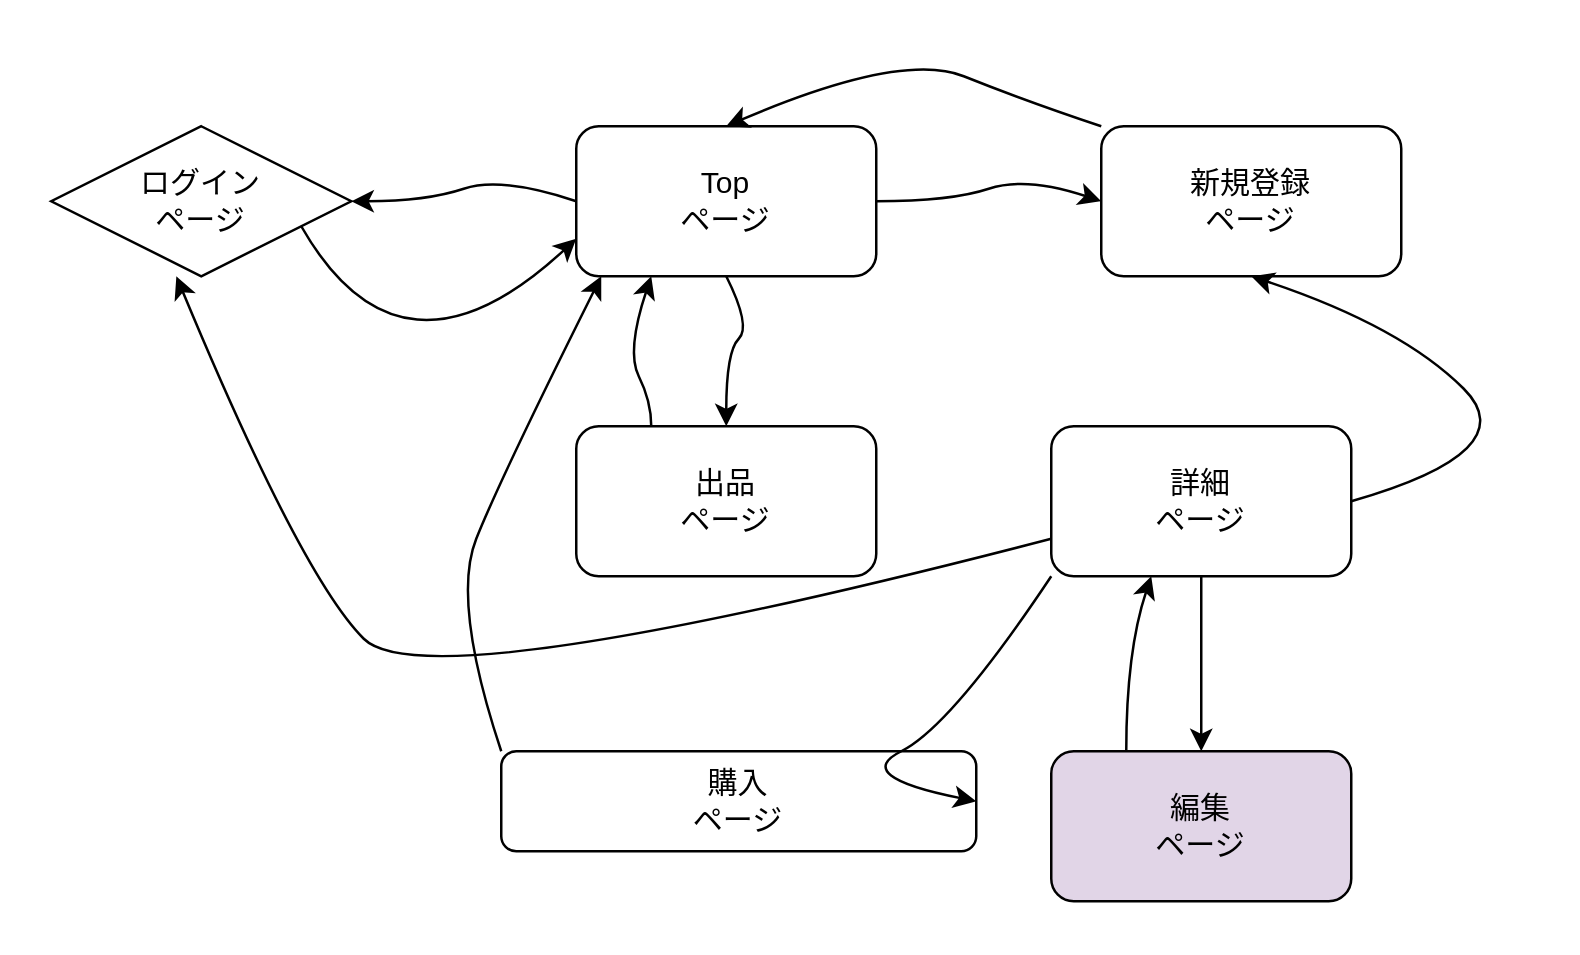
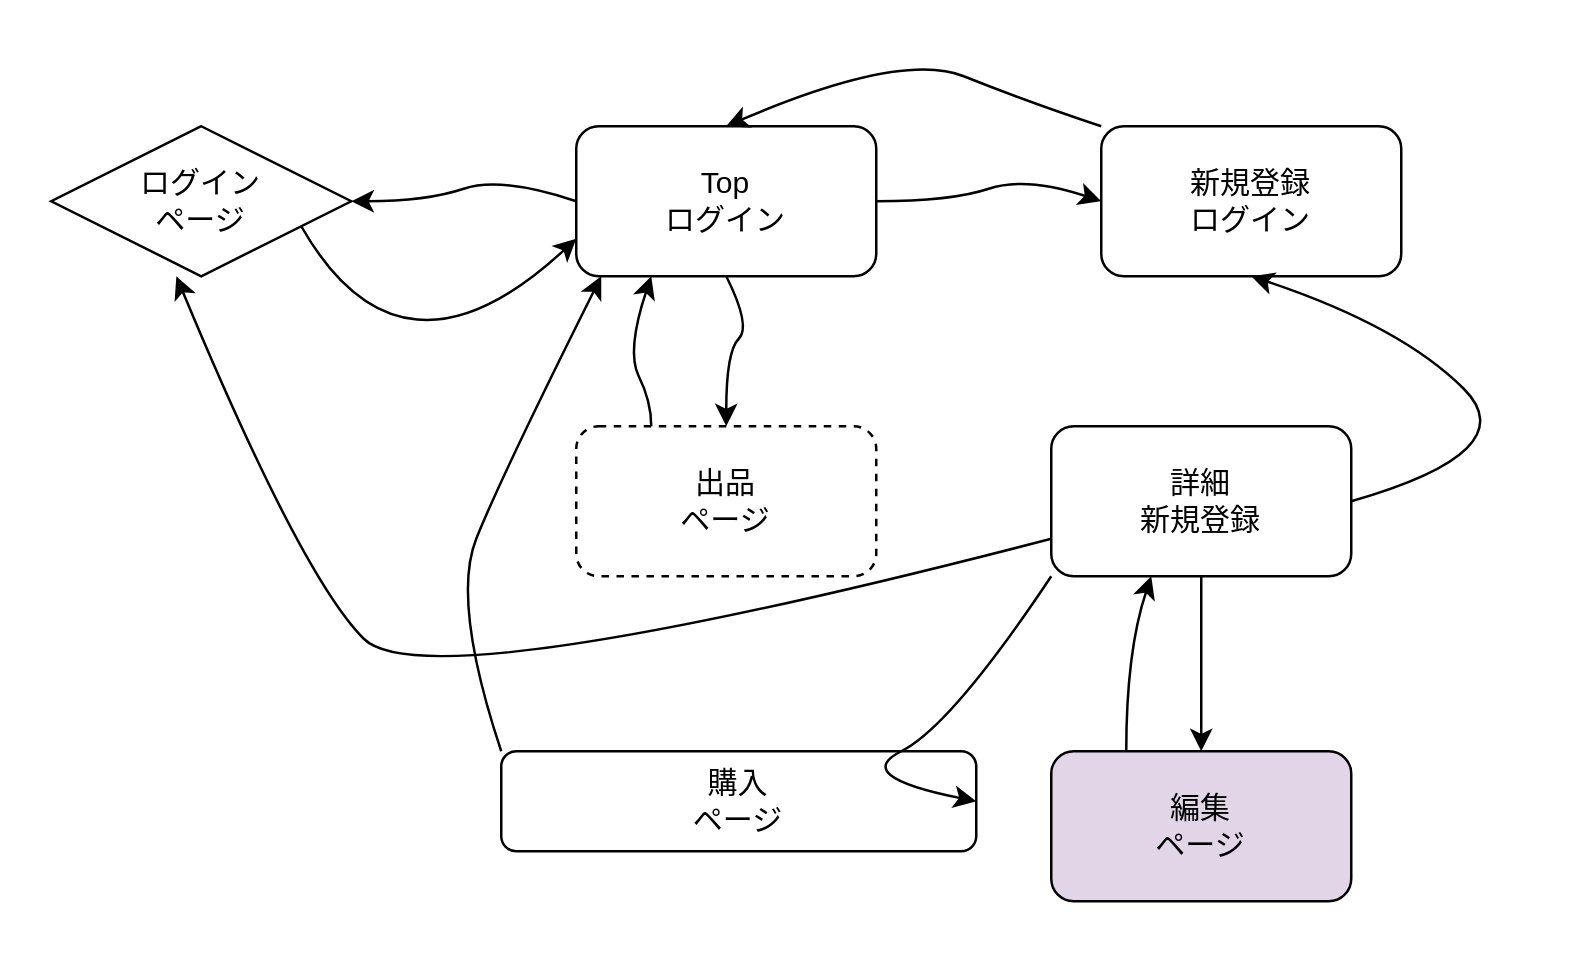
node "Top ページ": label "Top ページ" -> "Top ログイン"
node "新規登録 ページ": label "新規登録 ページ" -> "新規登録 ログイン"
node "出品 ページ": style solid -> dashed
node "詳細 ページ": label "詳細 ページ" -> "詳細 新規登録"
